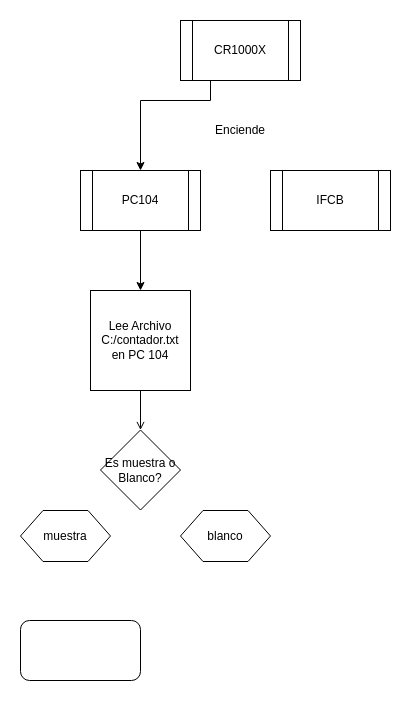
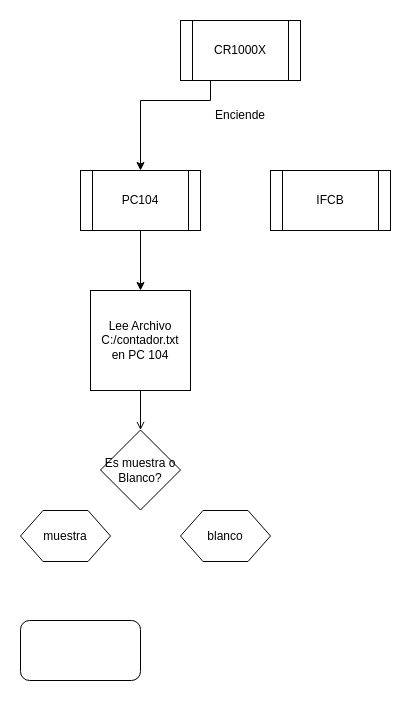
node "Enciende": moved (241, 131) -> (241, 116)
